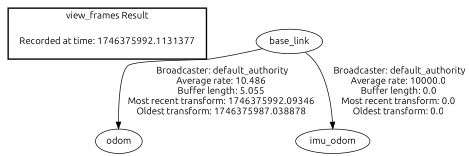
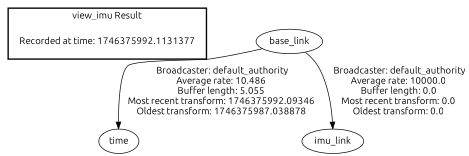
cluster "view_frames Result": label "view_frames Result" -> "view_imu Result"
node "odom": label "odom" -> "time"
node "imu_odom": label "imu_odom" -> "imu_link"
